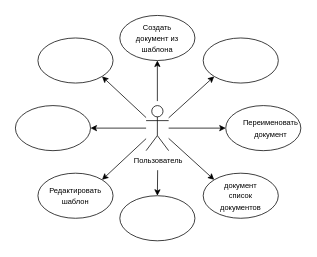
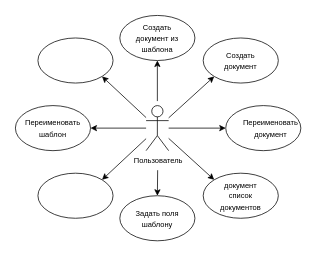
node "Создать документ": added
node "Переименовать шаблон": added
node "Редактировать шаблон": removed
node "Задать поля шаблону": added
